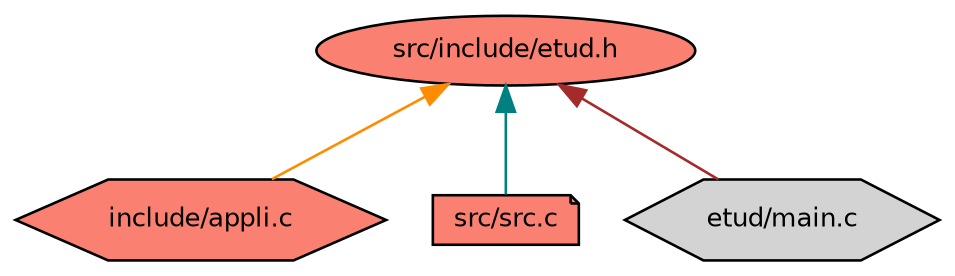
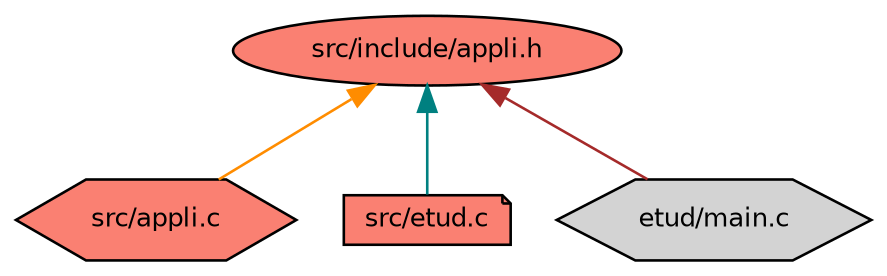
node "src/include/etud.h": label "src/include/etud.h" -> "src/include/appli.h"
node "include/appli.c": label "include/appli.c" -> "src/appli.c"
node "src/src.c": label "src/src.c" -> "src/etud.c"
